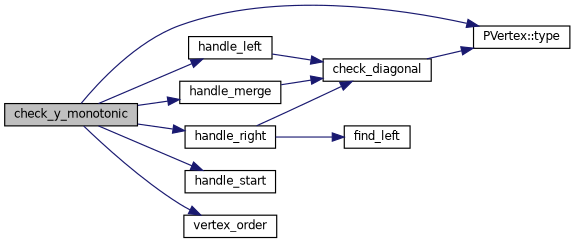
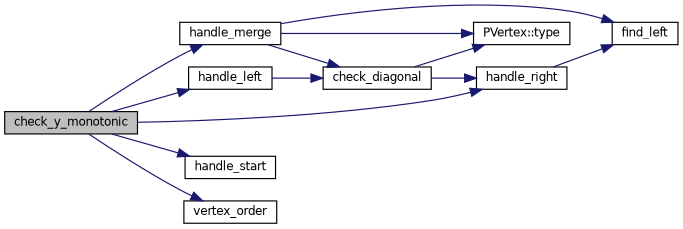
edge "handle_merge" -> "find_left": added
edge "check_y_monotonic" -> "PVertex::type": now "handle_merge" -> "PVertex::type"
edge "handle_right" -> "check_diagonal": reversed
